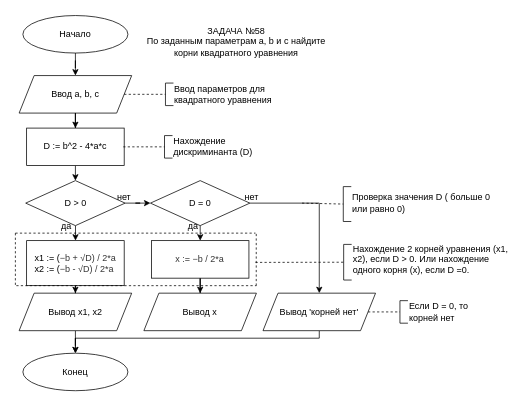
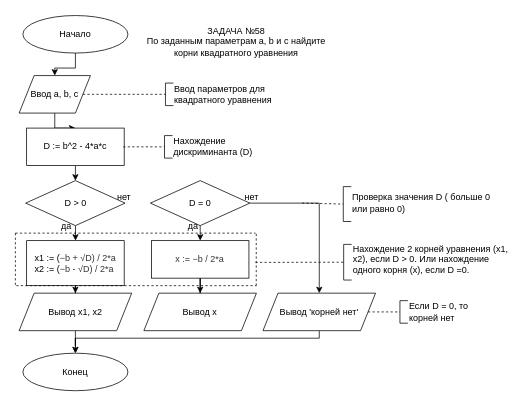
node "Ввод a, b, c": size 113x38 -> 71x38
edge "D > 0" -> "D = 0": removed
